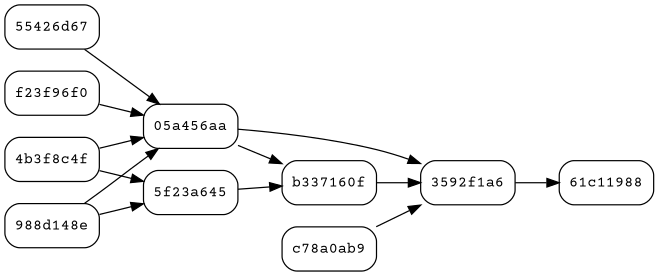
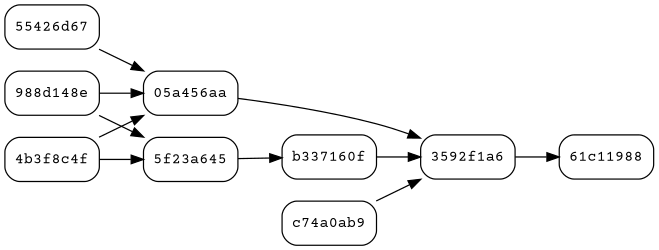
node "f23f96f0": removed
edge "05a456aa" -> "b337160f": removed
node "c78a0ab9": label "c78a0ab9" -> "c74a0ab9"
